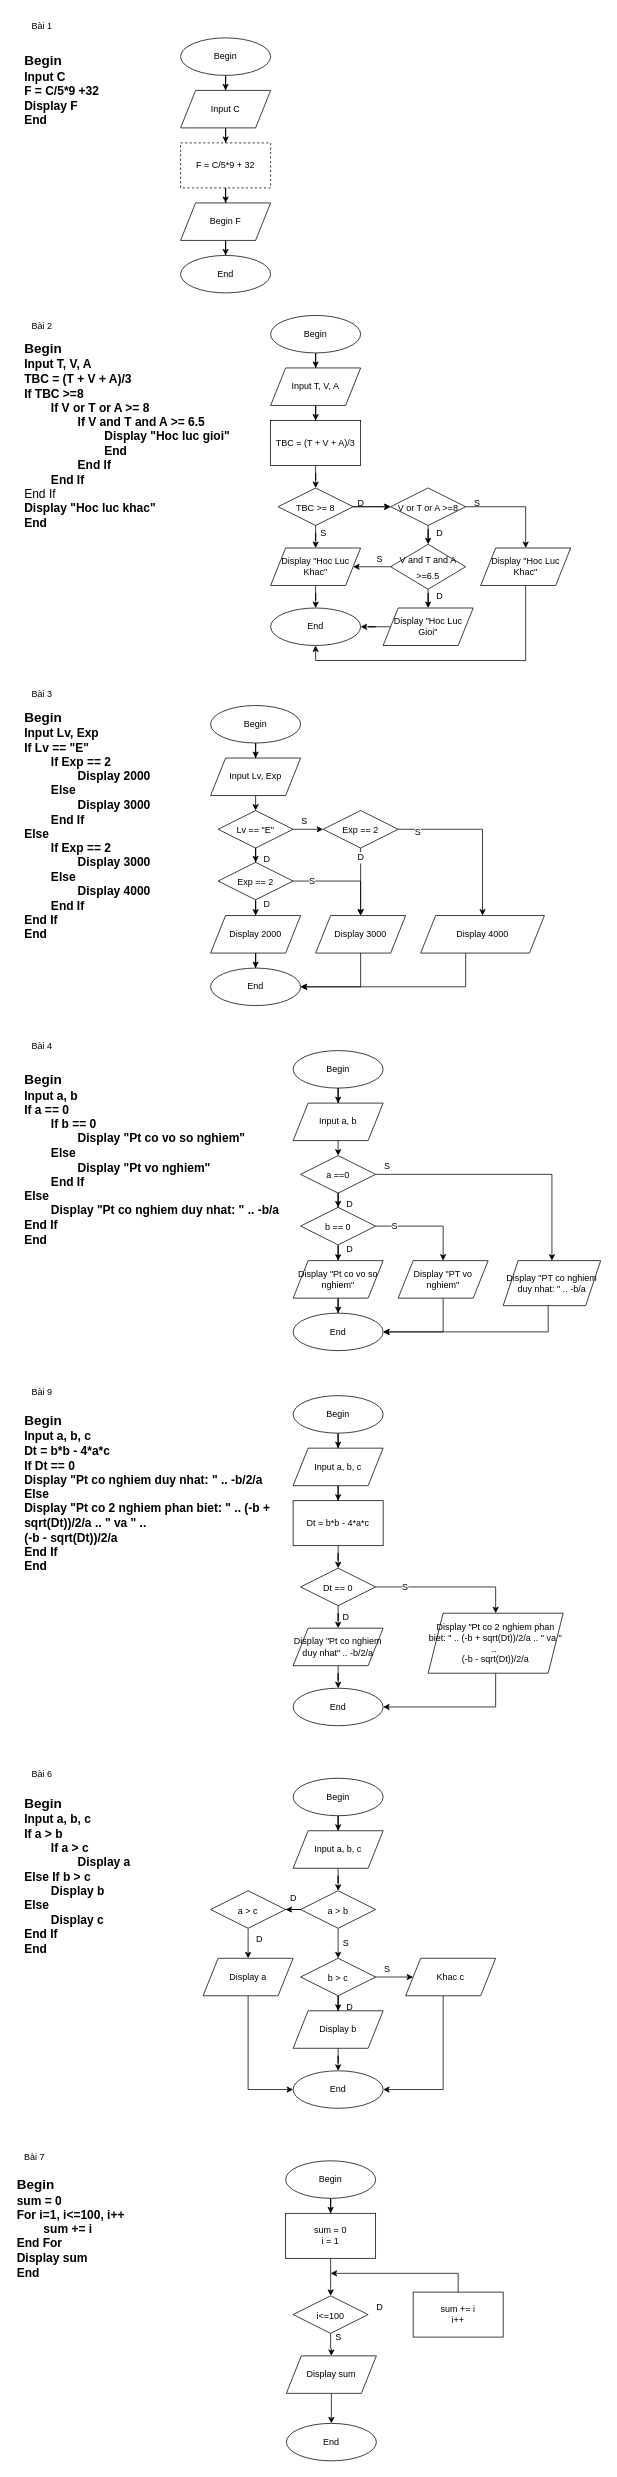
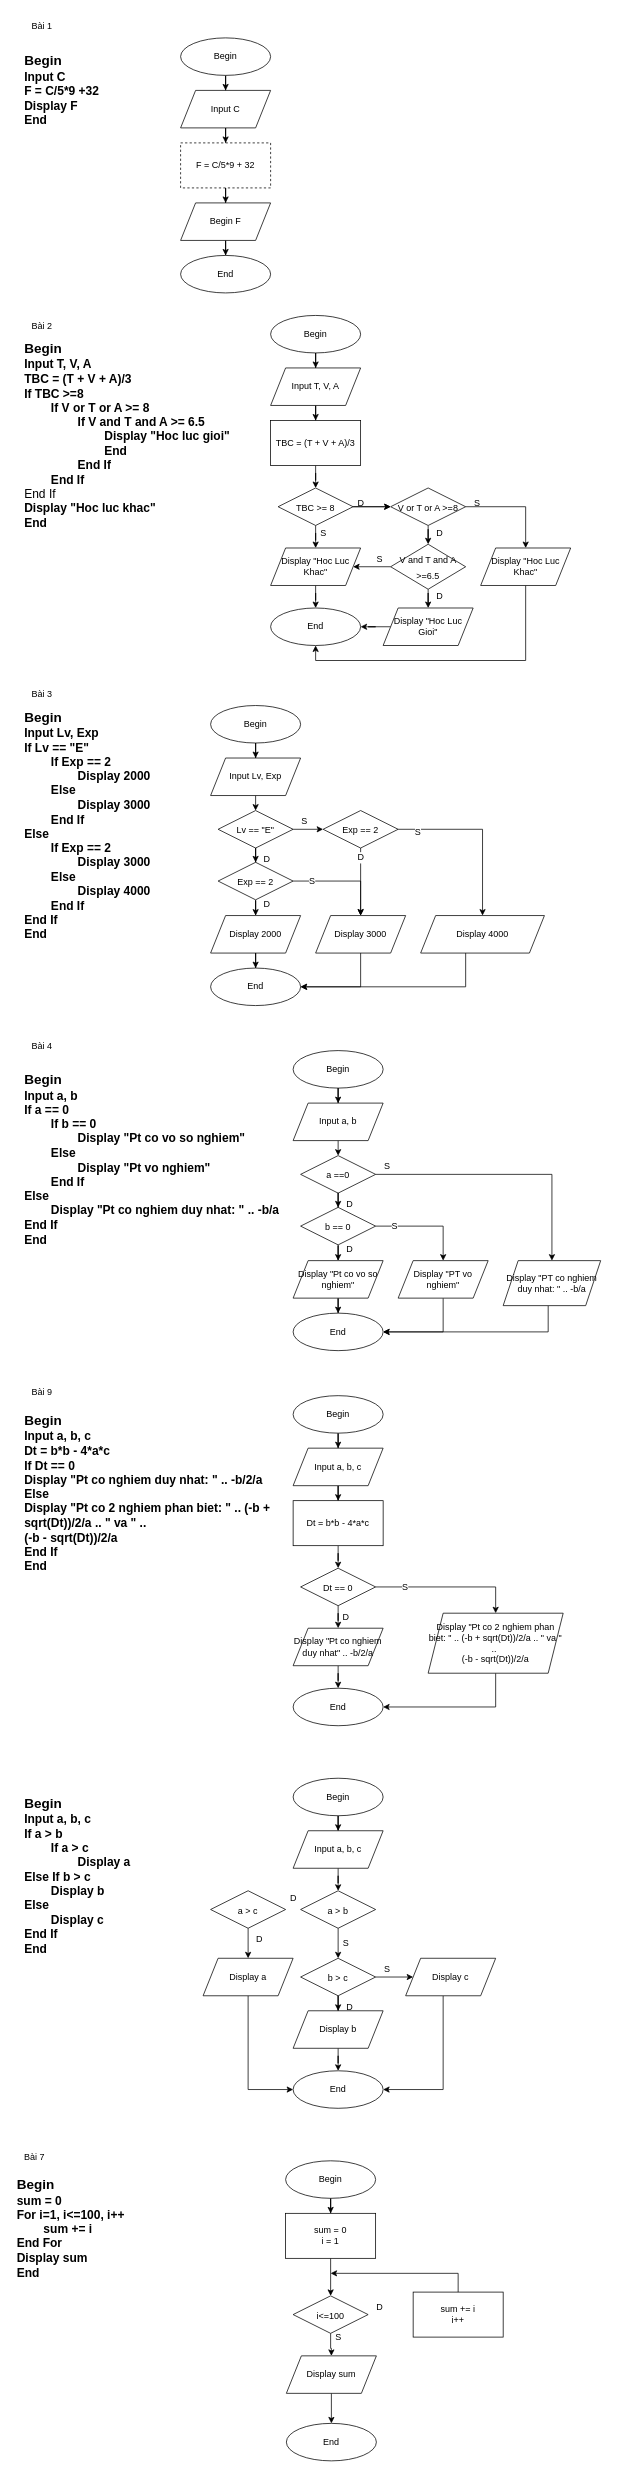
node "Bài 6": removed
edge "a > b" -> "a > c": removed
node "Khac c": label "Khac c" -> "Display c"
